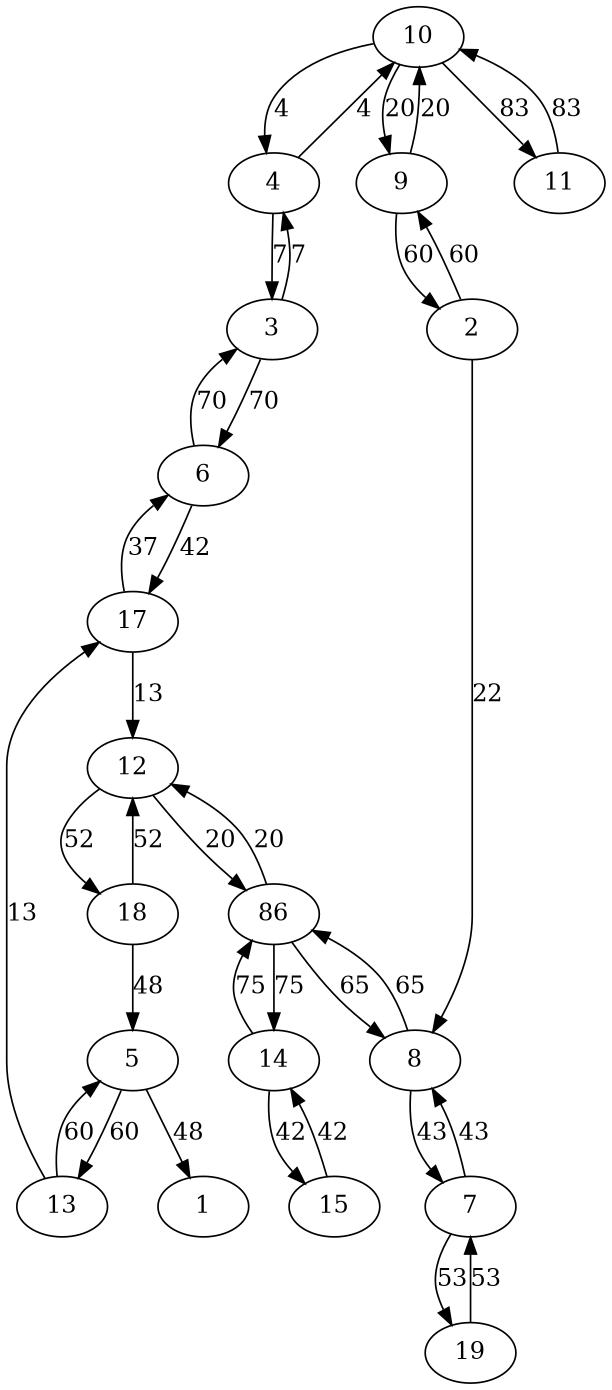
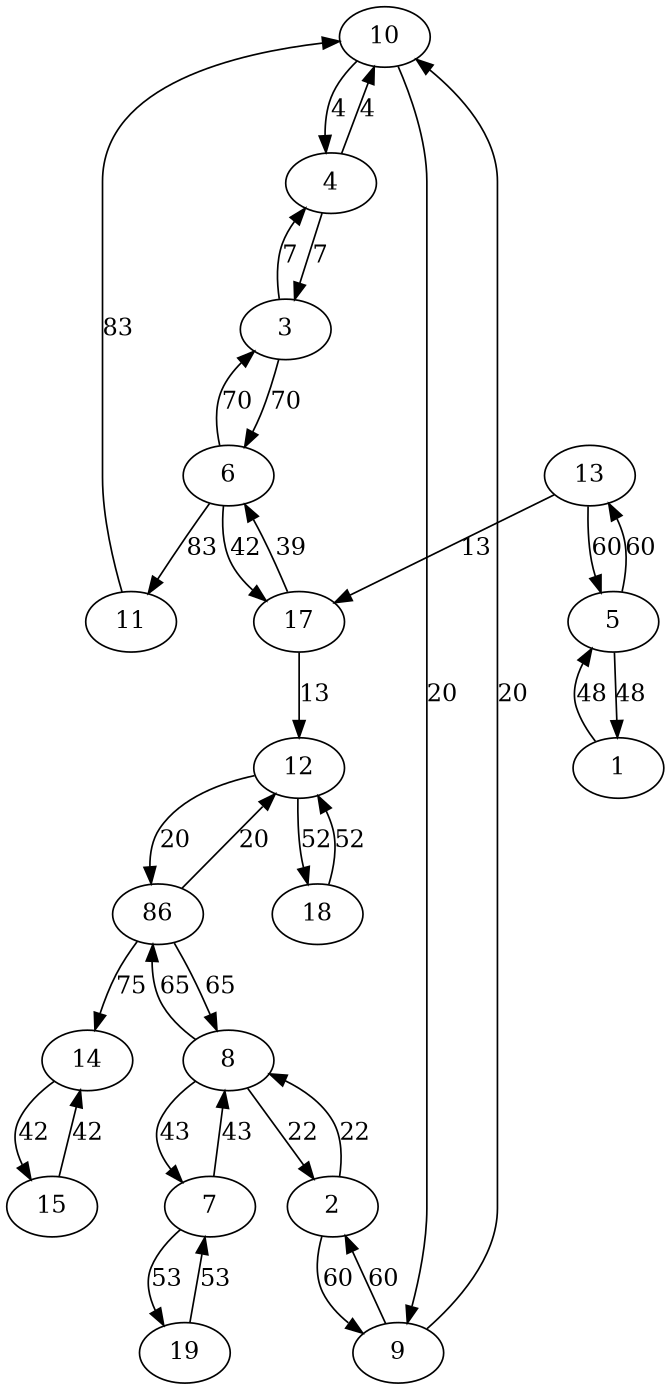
edge "10" -> "11": now "6" -> "11"
edge "17" -> "6": label "37" -> "39"
edge "18" -> "5": now "1" -> "5"
edge "14" -> "86": removed, label "75"
edge "8" -> "2": added, label "22"
